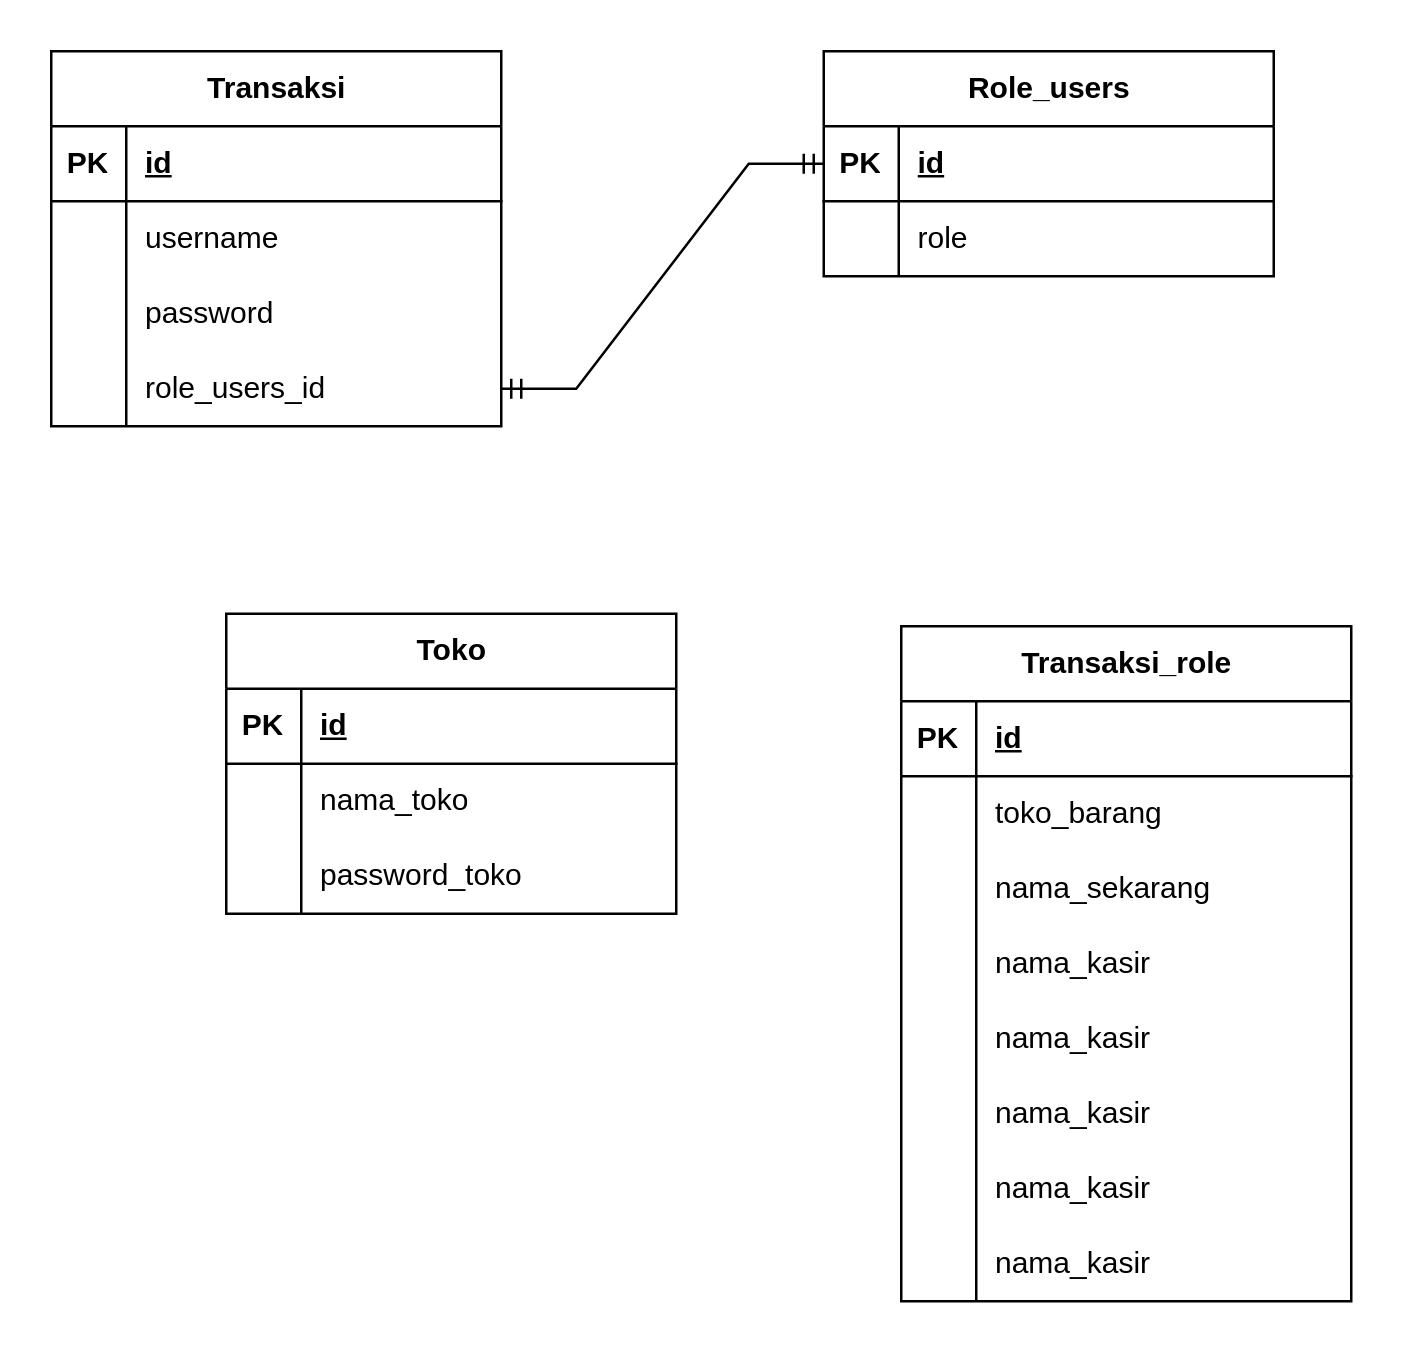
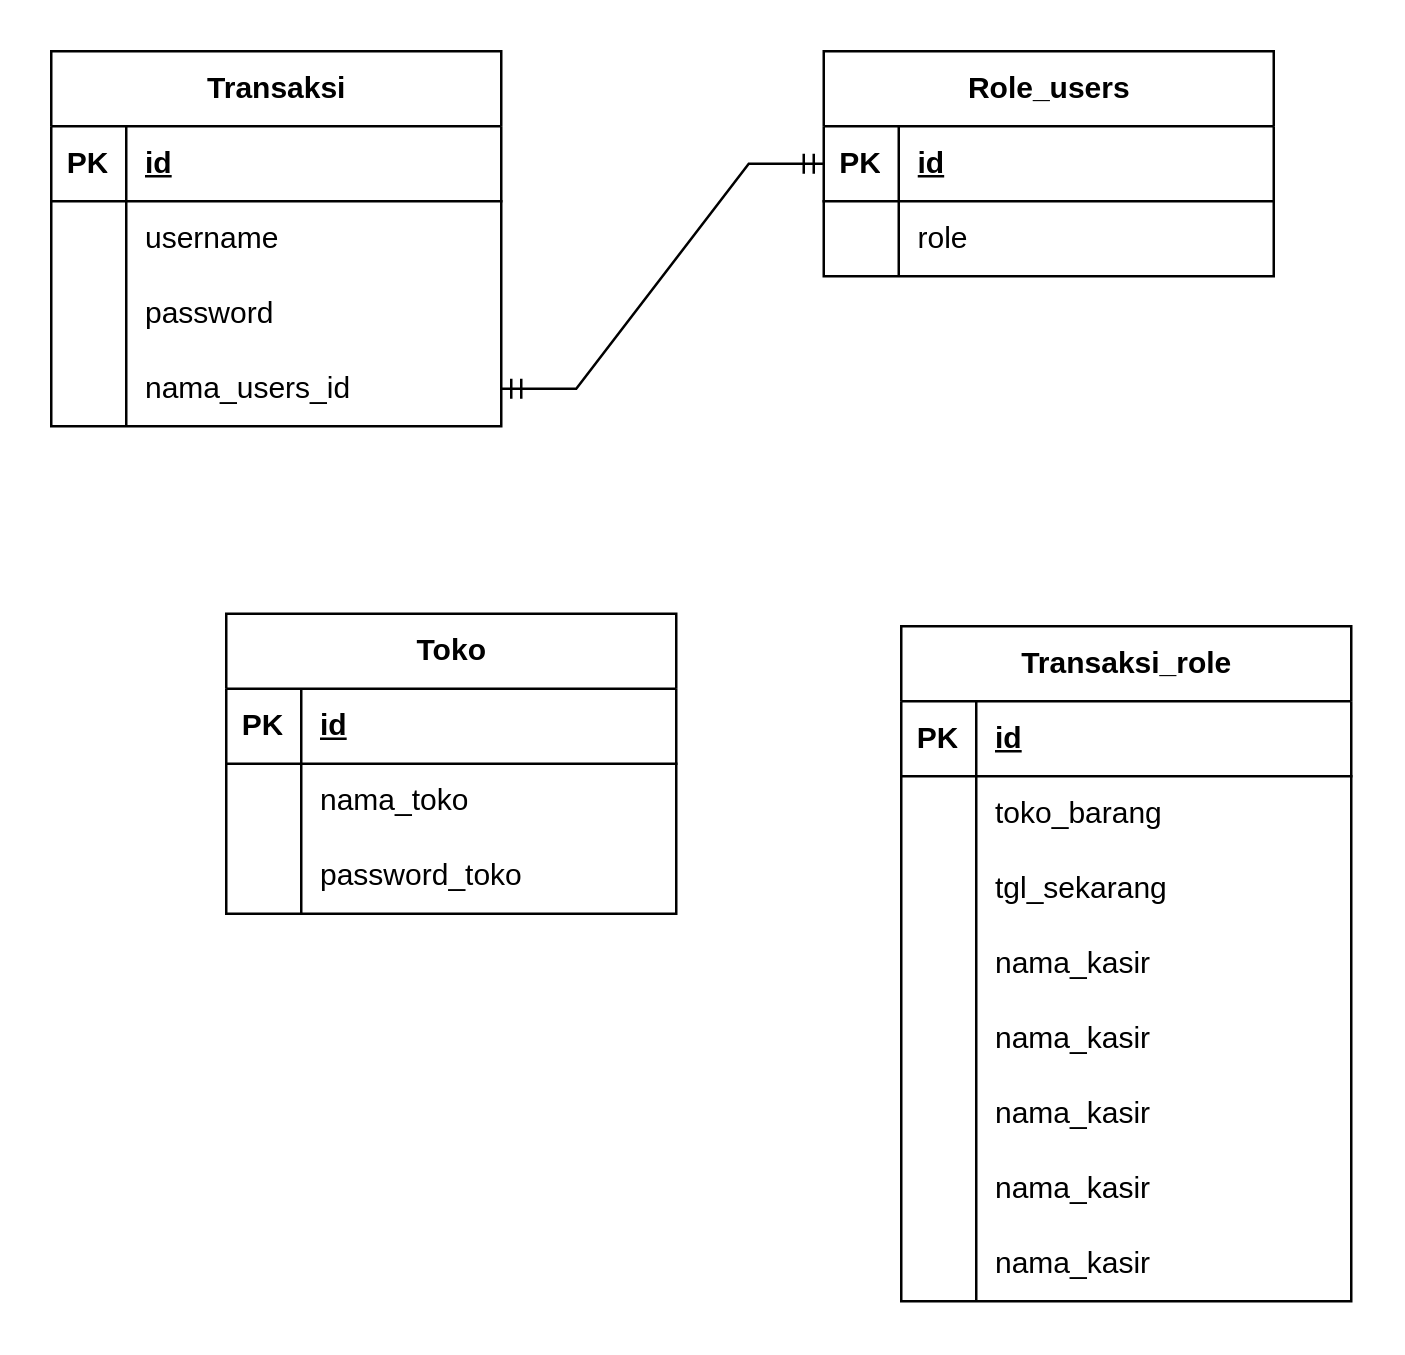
node "role_users_id": label "role_users_id" -> "nama_users_id"
node "nama_sekarang": label "nama_sekarang" -> "tgl_sekarang"
